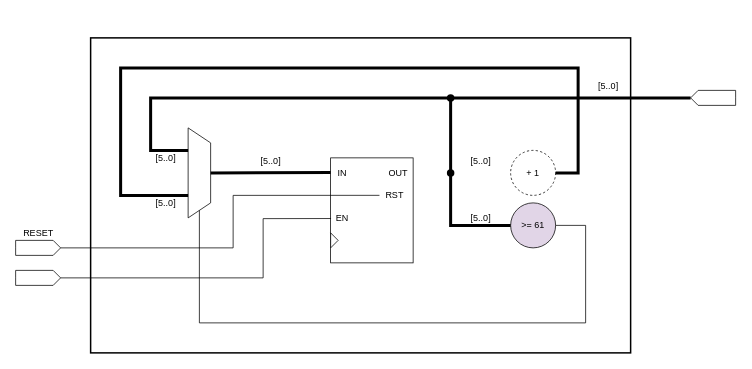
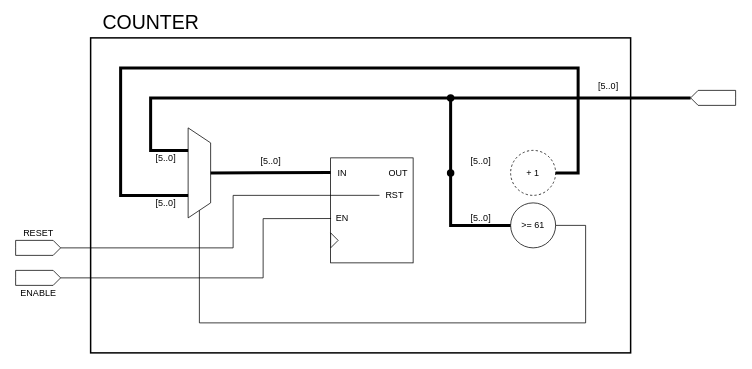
node "COUNTER": added
node ">= 61": fillcolor #e1d5e7 -> #ffffff
node "ENABLE": added
